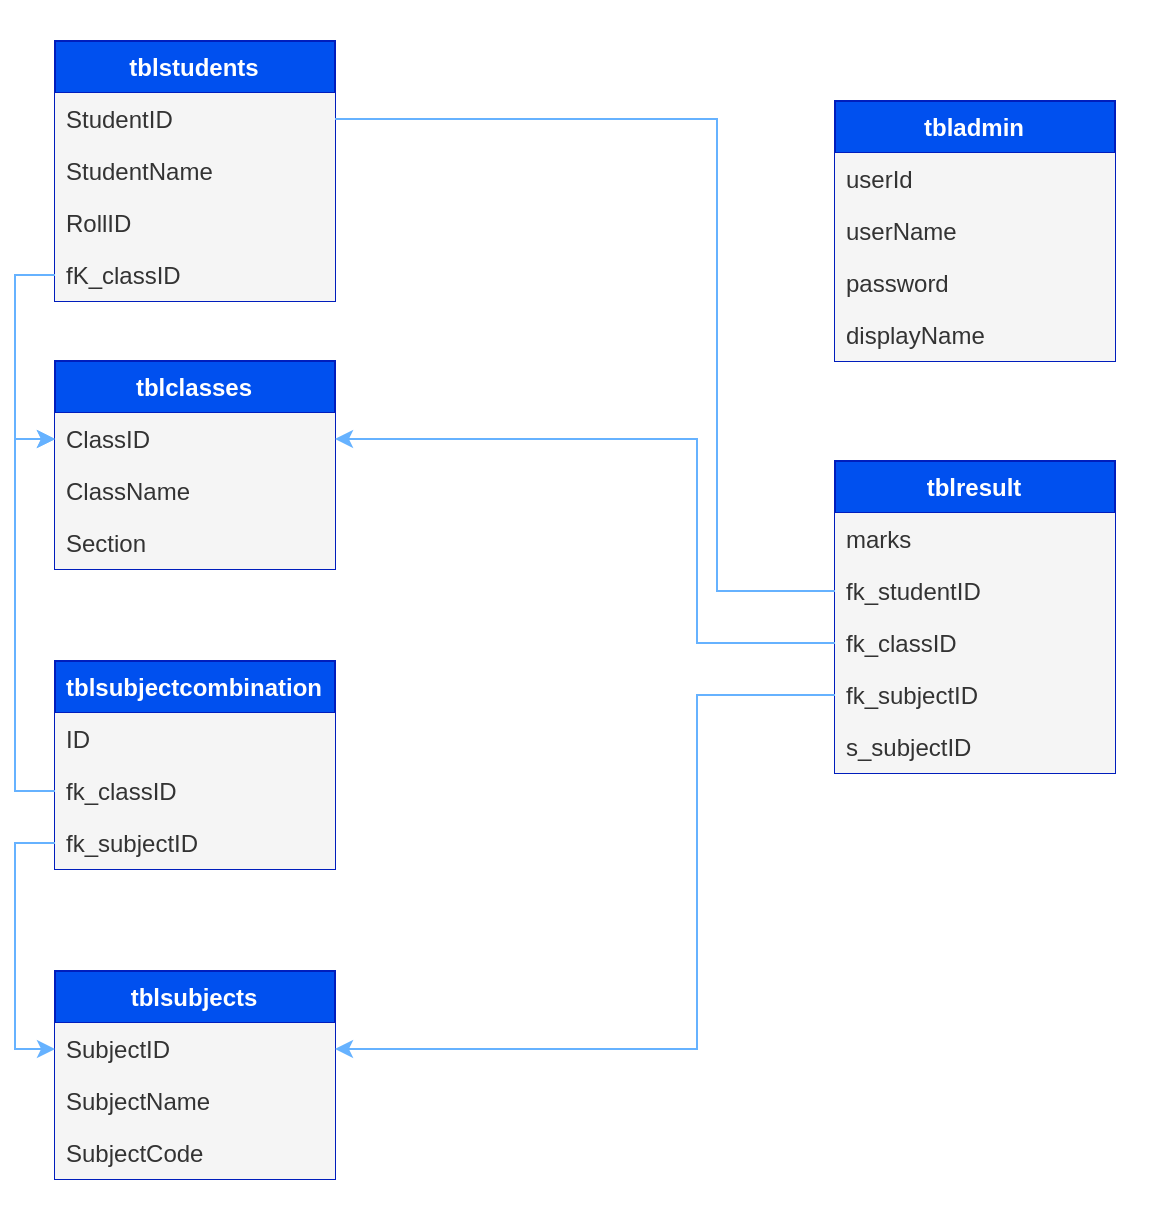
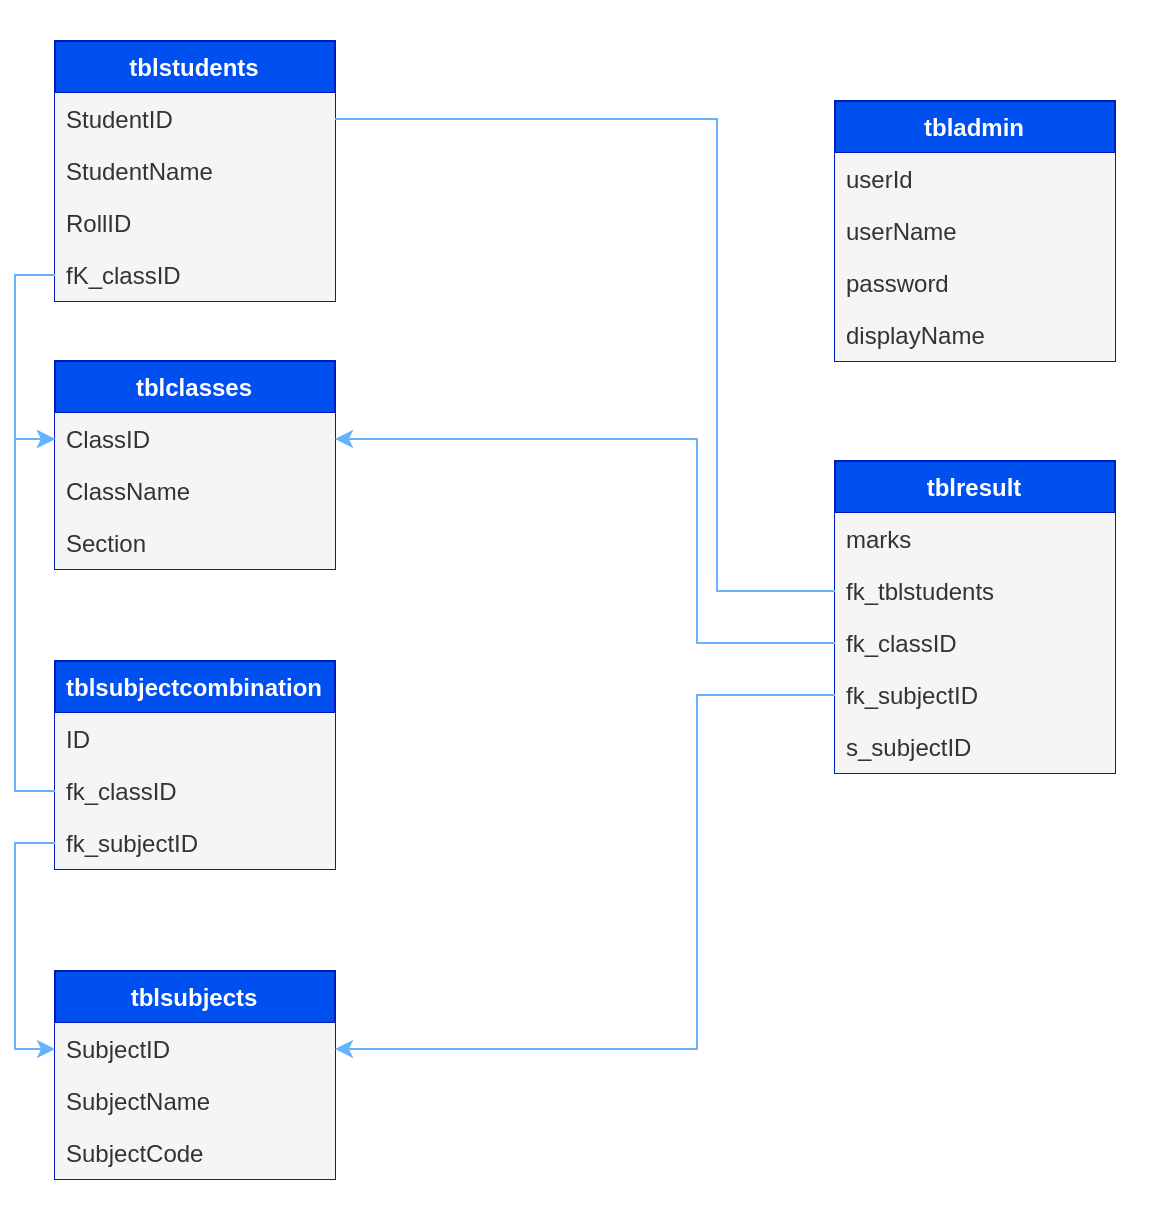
node "fk_studentID": label "fk_studentID" -> "fk_tblstudents"
